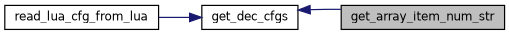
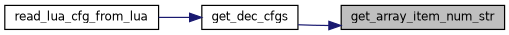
edge "get_array_item_num_str" -> "get_dec_cfgs": reversed
